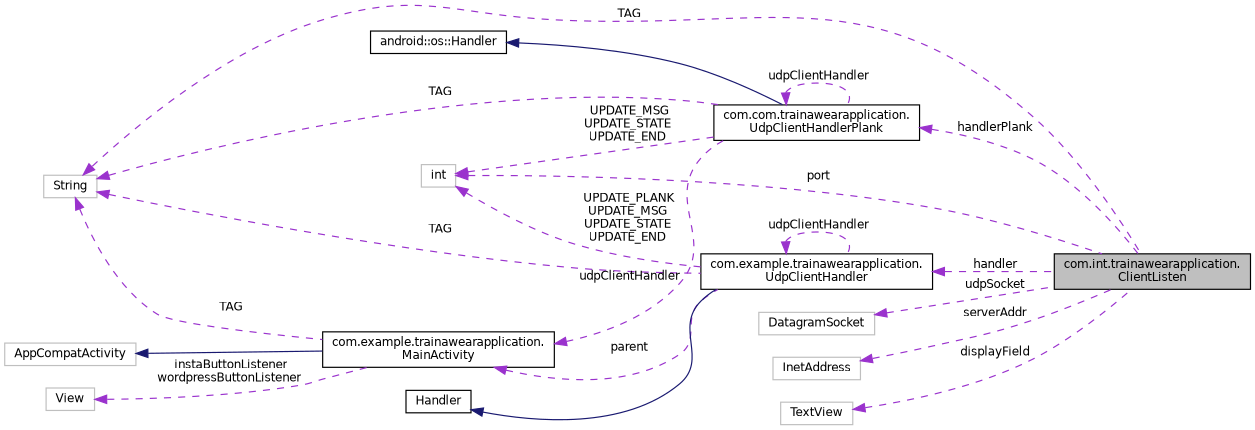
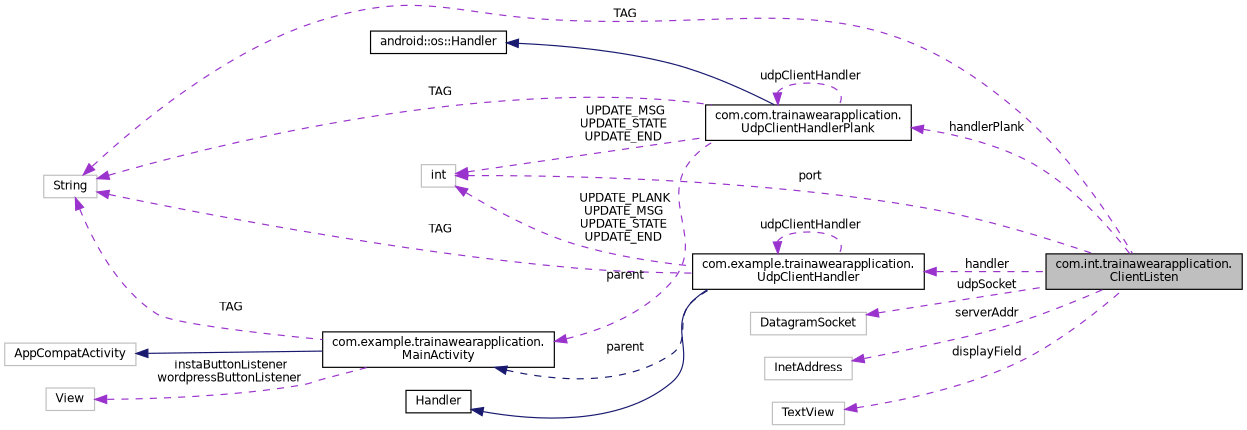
edge "com.com.trainawearapplication. UdpClientHandlerPlank" -> "com.example.trainawearapplication. MainActivity": label " udpClientHandler" -> " parent"
edge "com.example.trainawearapplication. UdpClientHandler" -> "com.example.trainawearapplication. MainActivity": color darkorchid3 -> midnightblue
